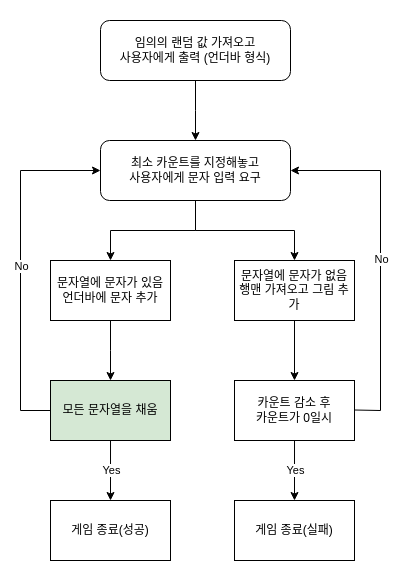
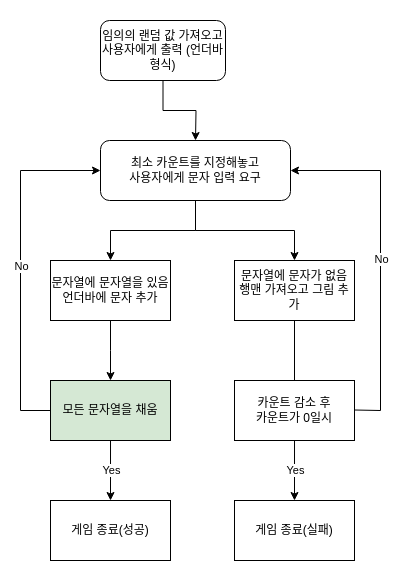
node "임의의 랜덤 값 가져오고 사용자에게 출력 (언더바 형식)": size 190x60 -> 125x60
node "문자열에 문자가 있음 언더바에 문자 추가": label "문자열에 문자가 있음 언더바에 문자 추가" -> "문자열에 문자열을 있음 언더바에 문자 추가"
edge "문자열에 문자가 없음 행맨 가져오고 그림 추가" -> "카운트 감소 후 카운트가 0일시": arrowhead classic -> none
